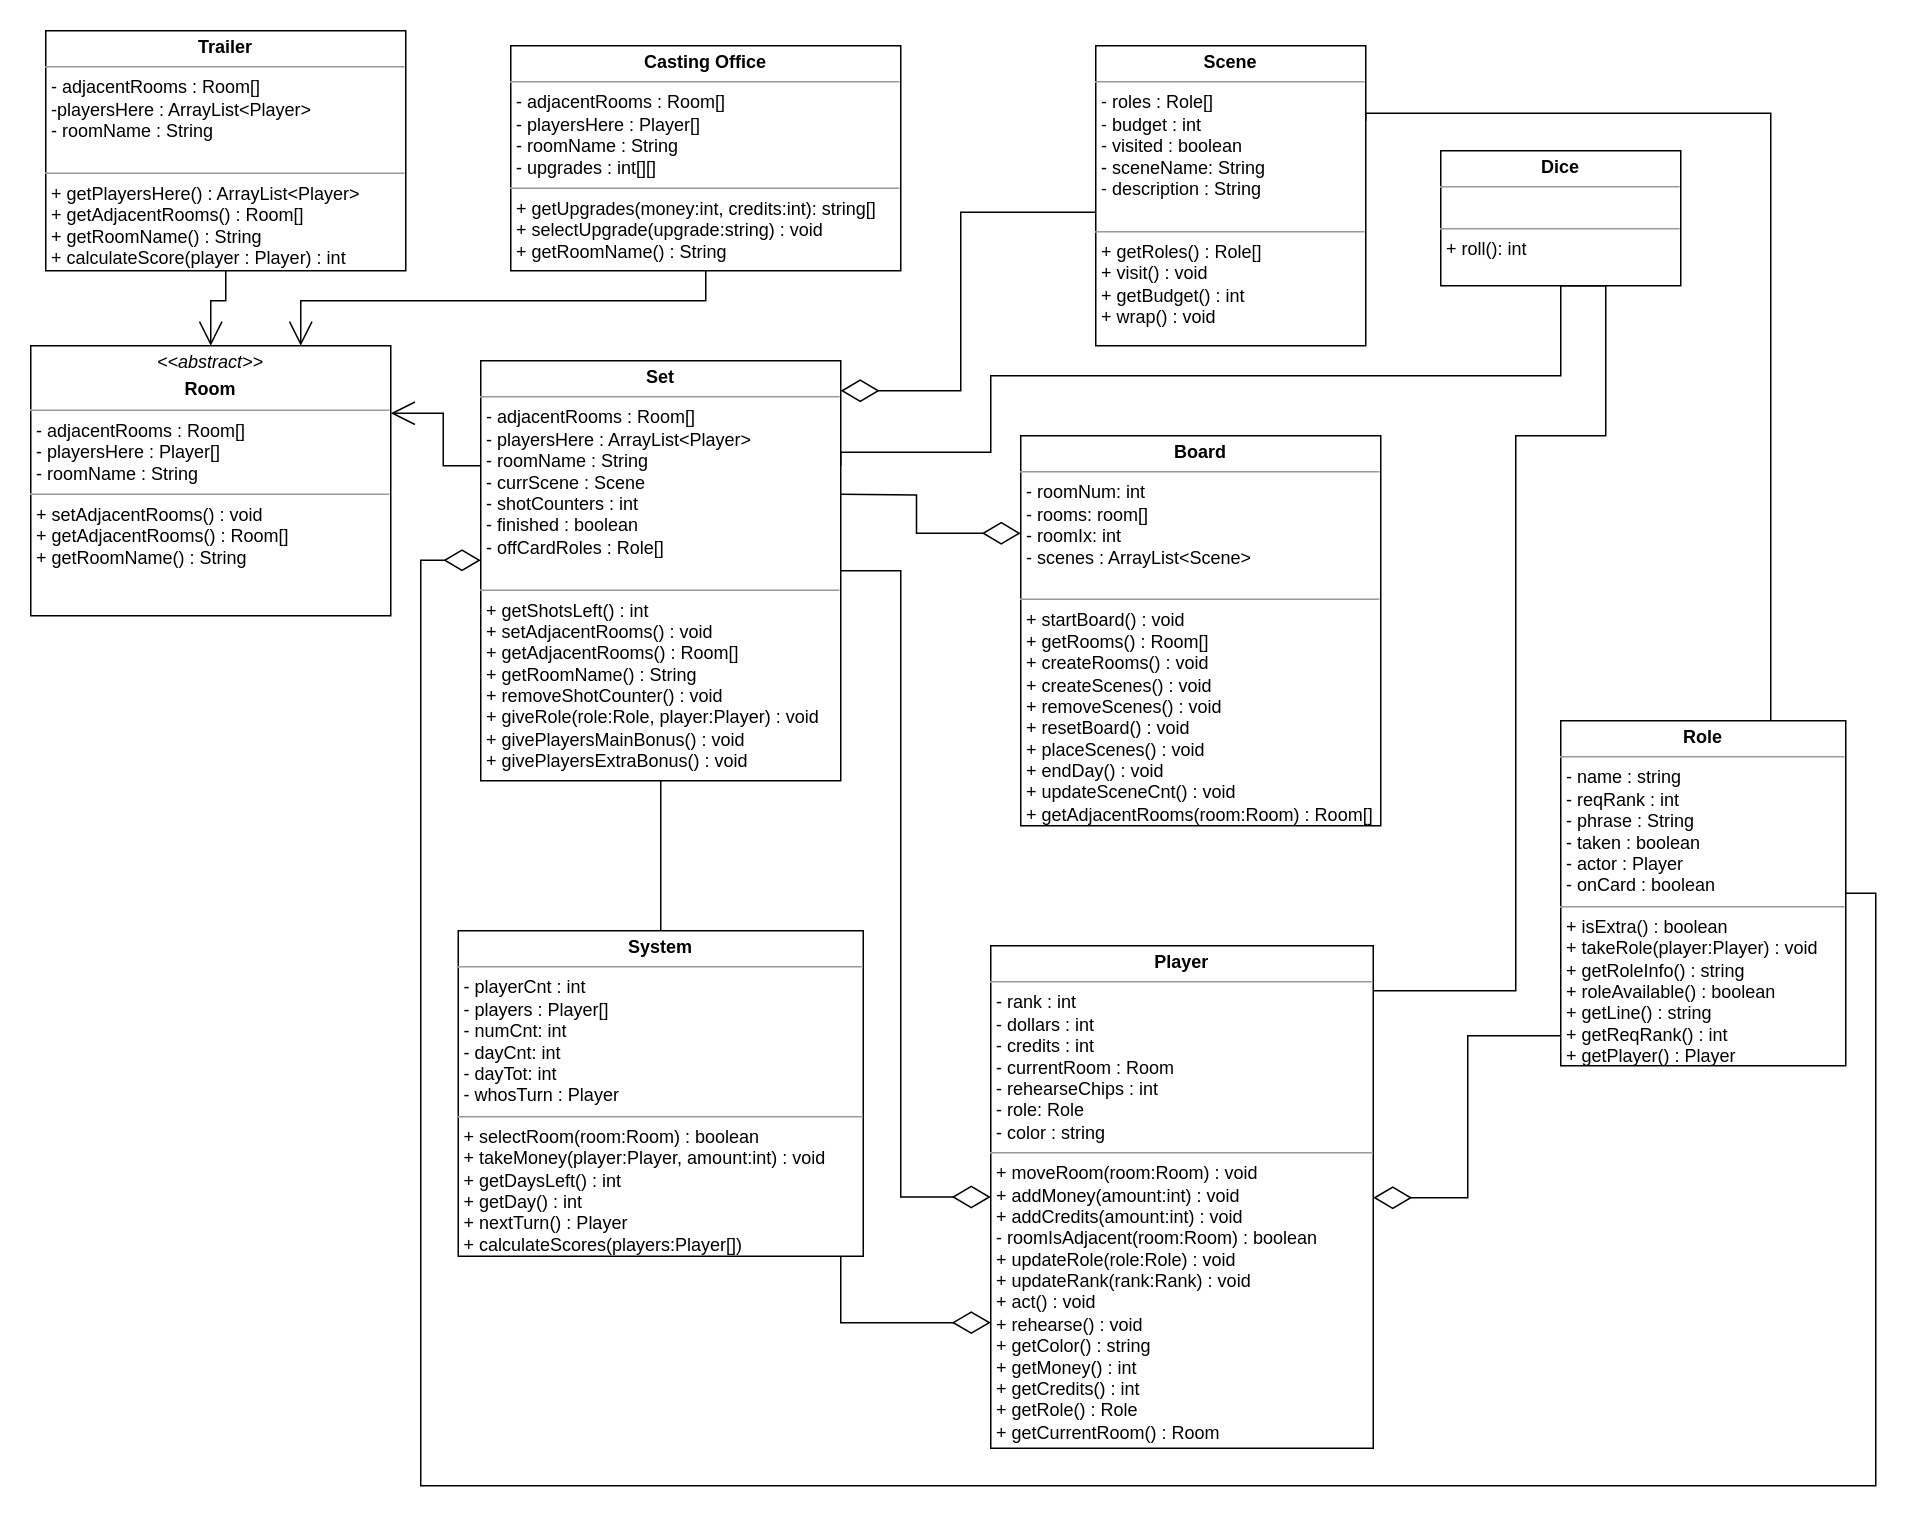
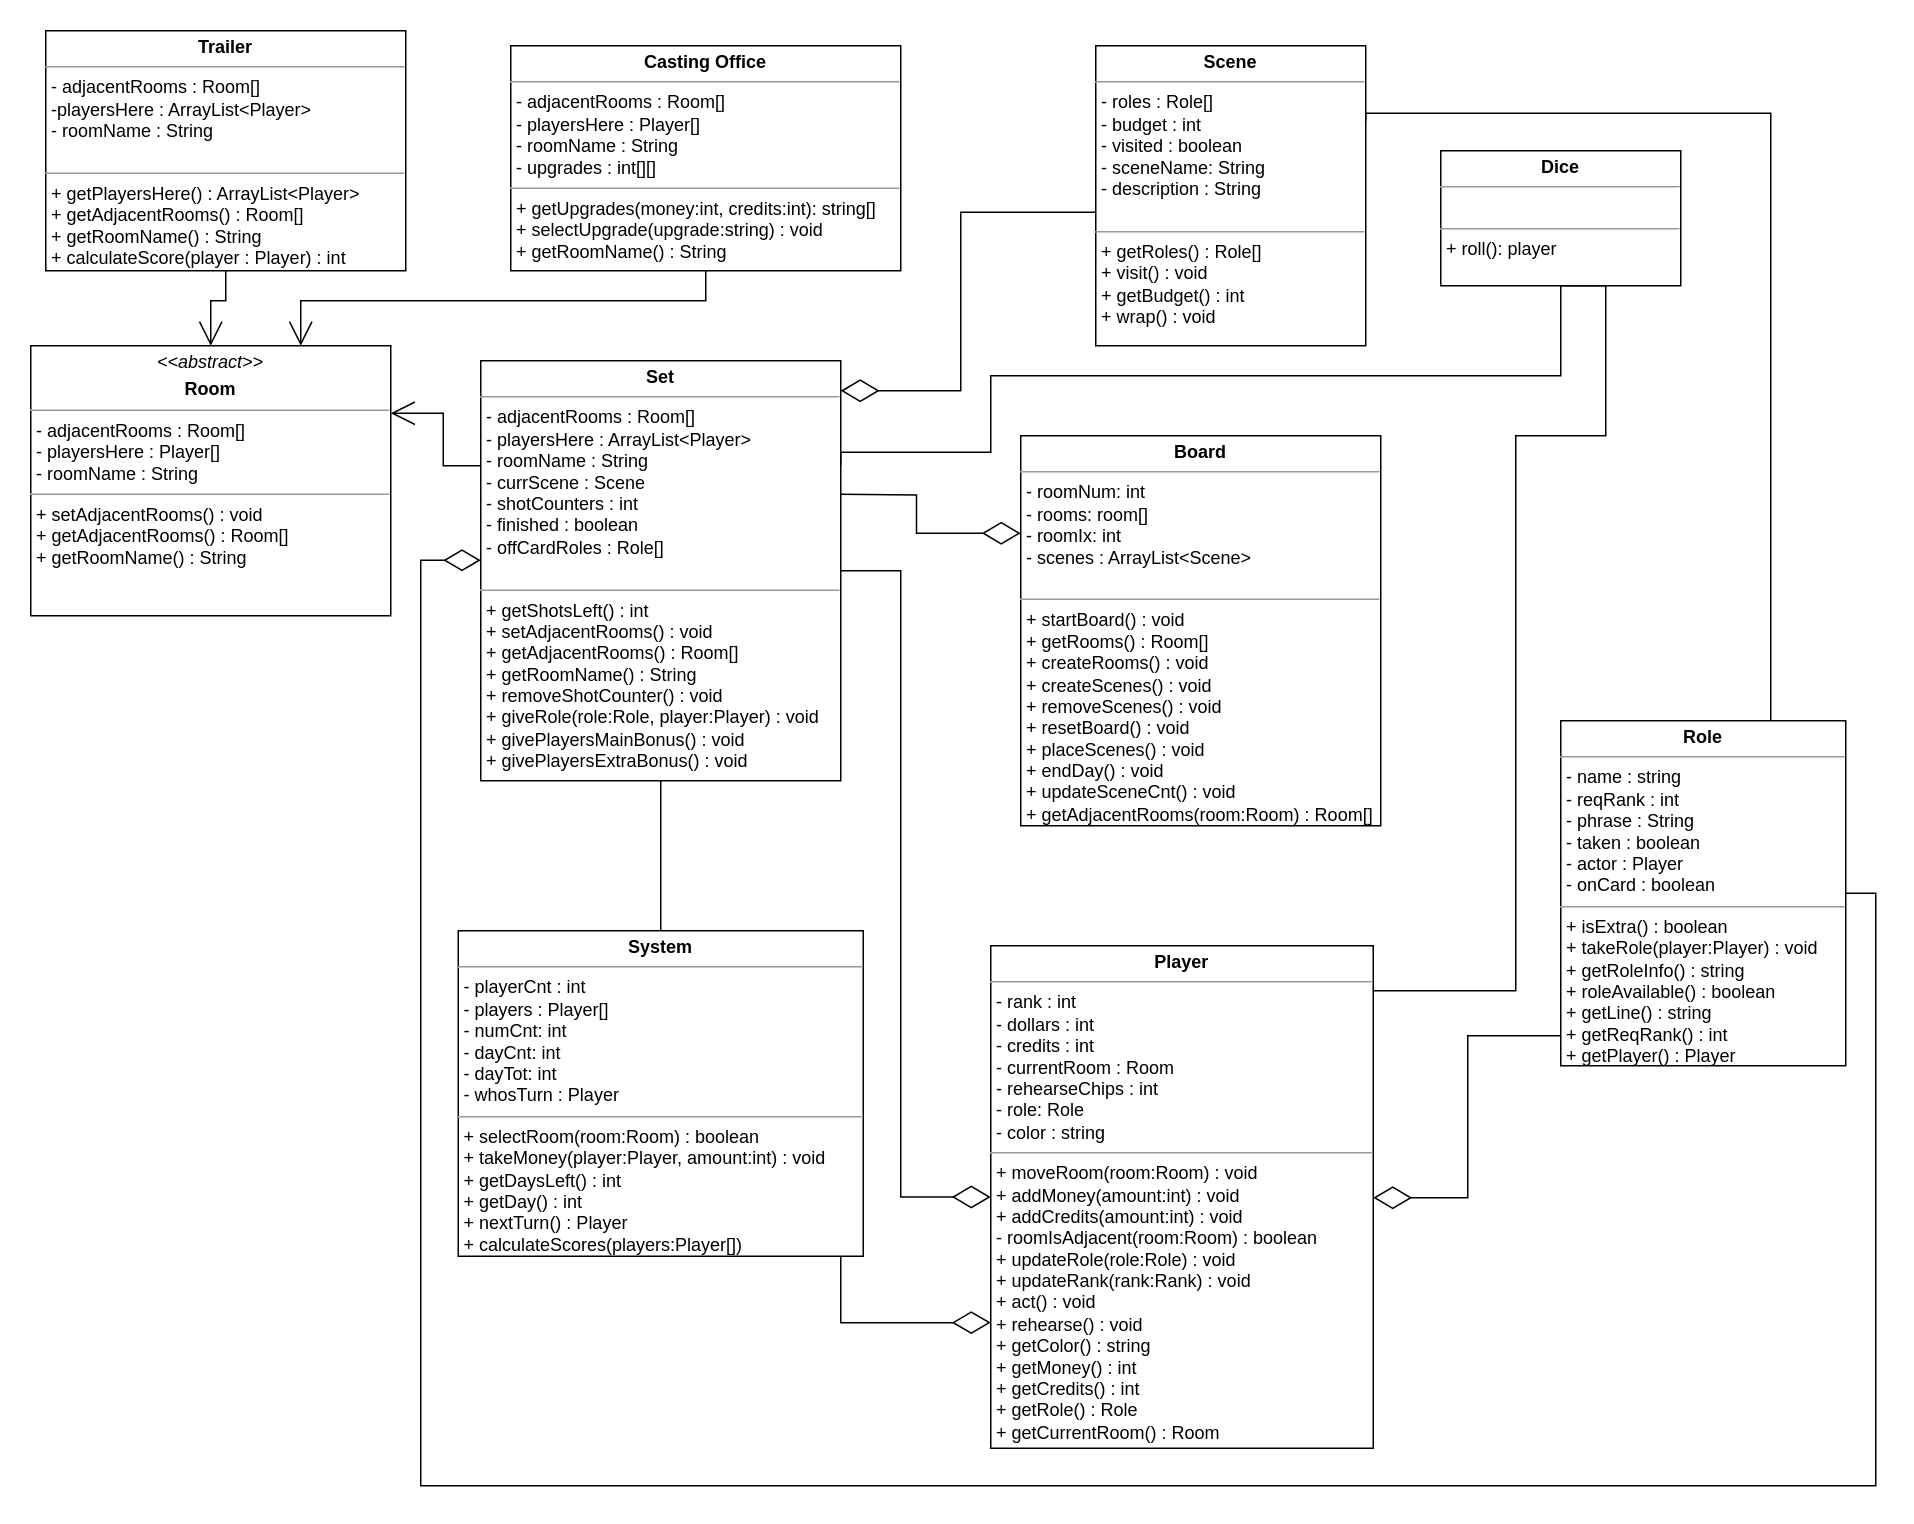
node "Dice + roll(): int": label "Dice + roll(): int" -> "Dice + roll(): player"
